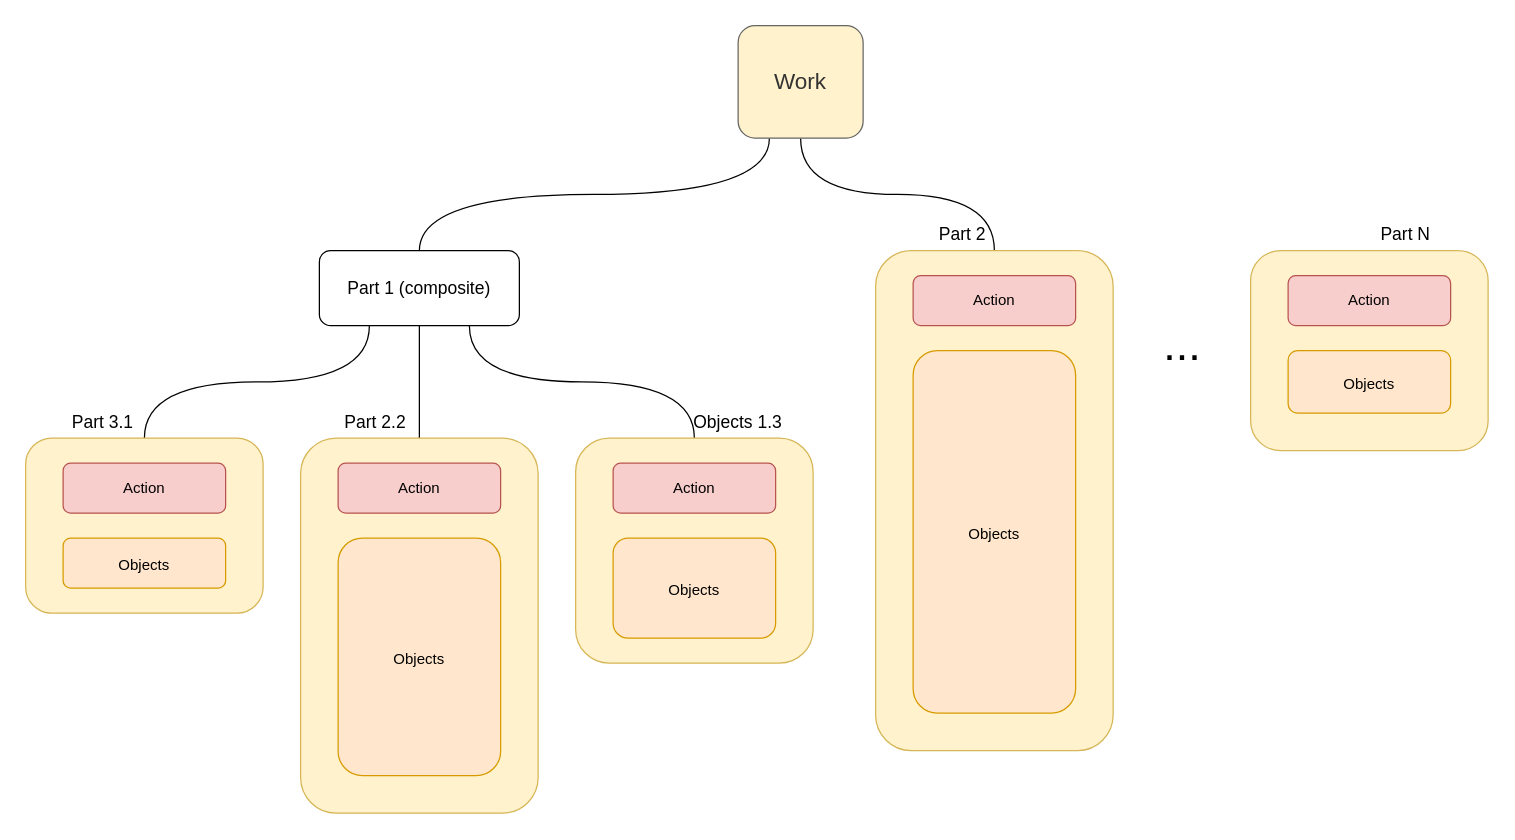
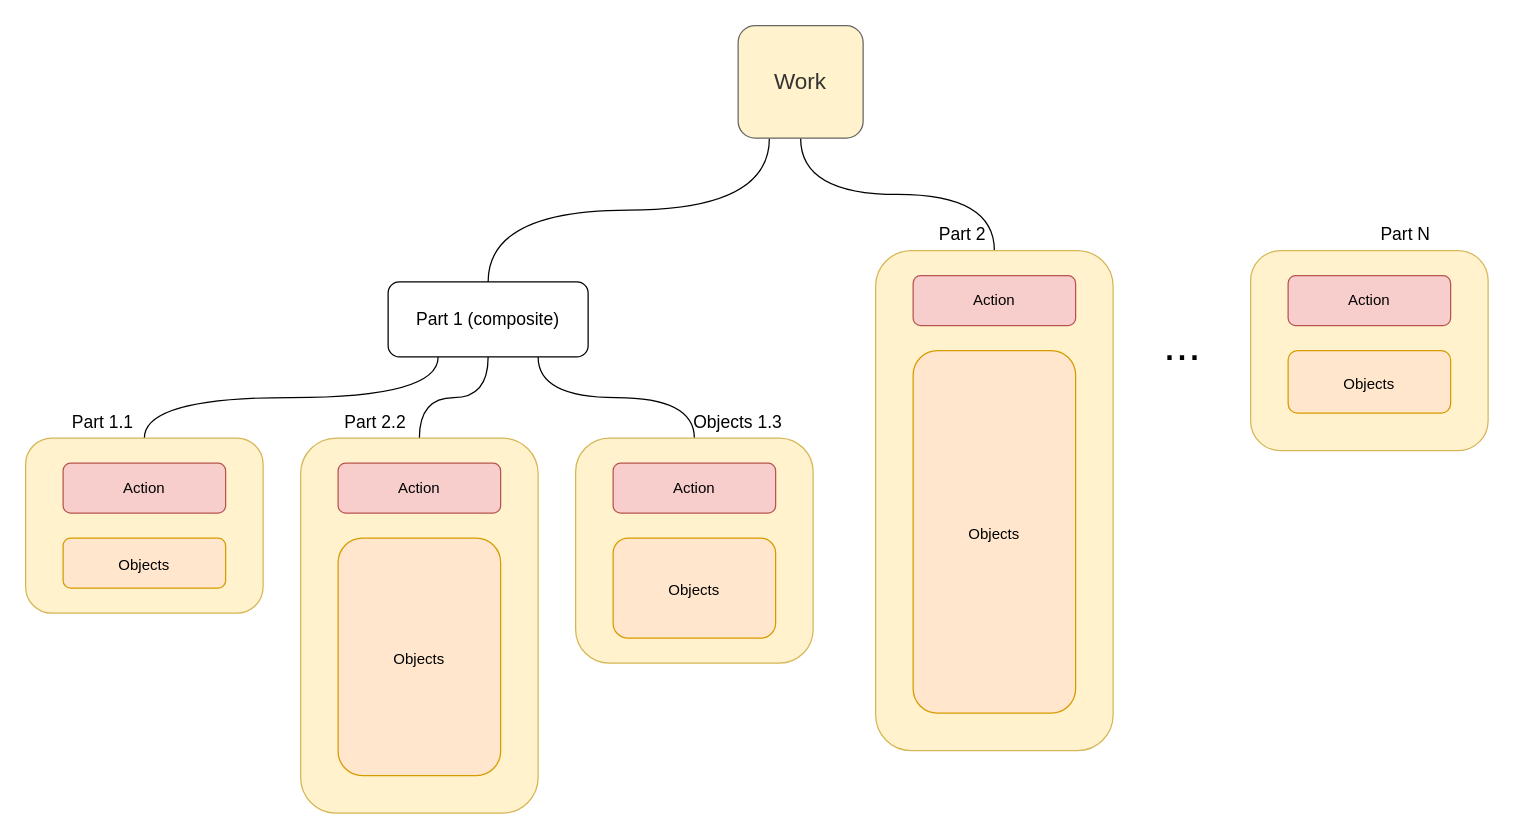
node "Part 1 (composite)": moved (419, 288) -> (488, 319)
node "Part 3.1": label "Part 3.1" -> "Part 1.1"
